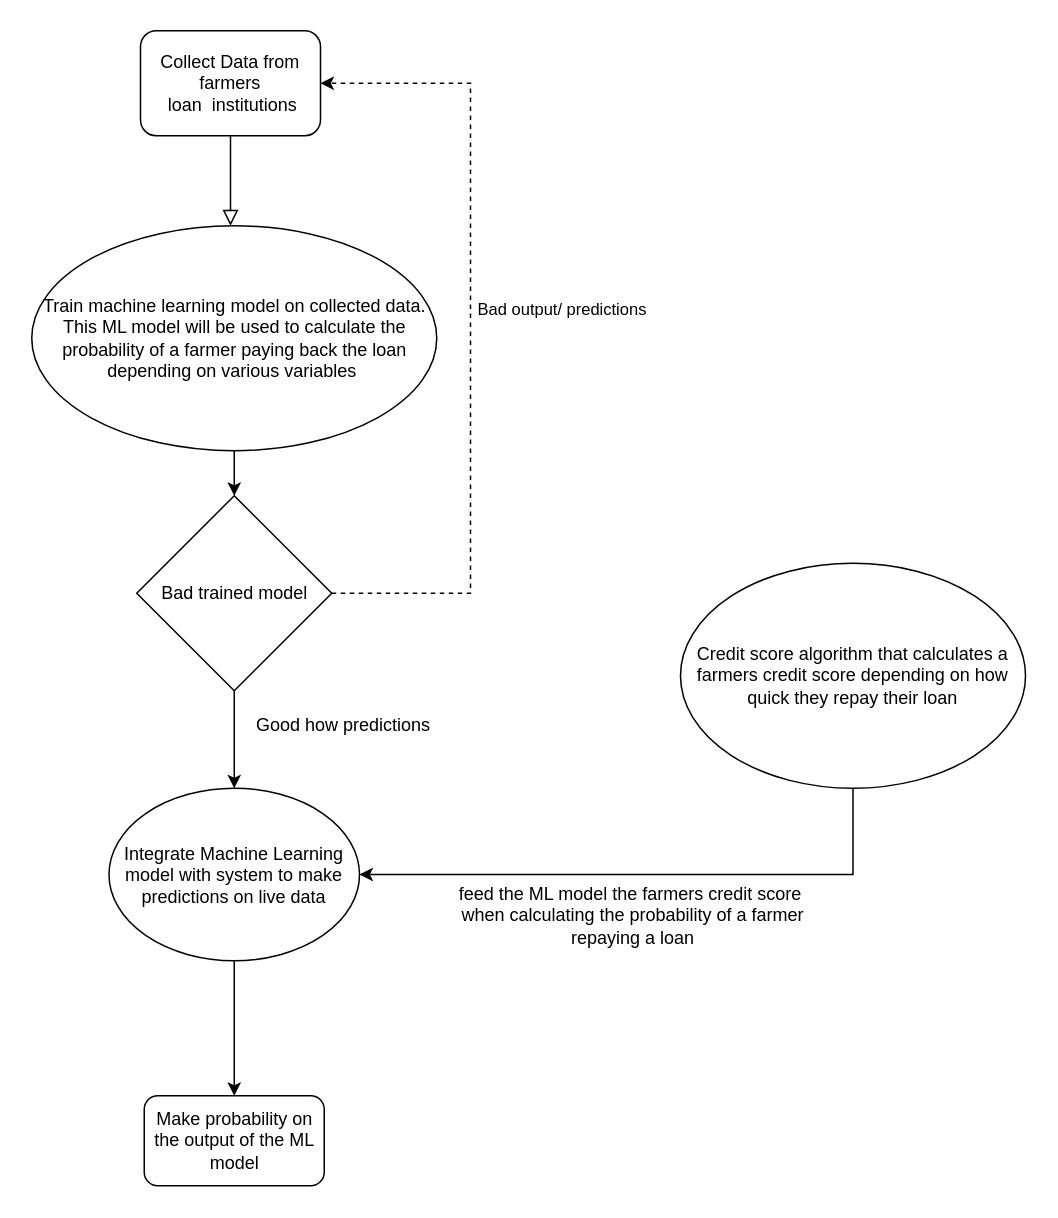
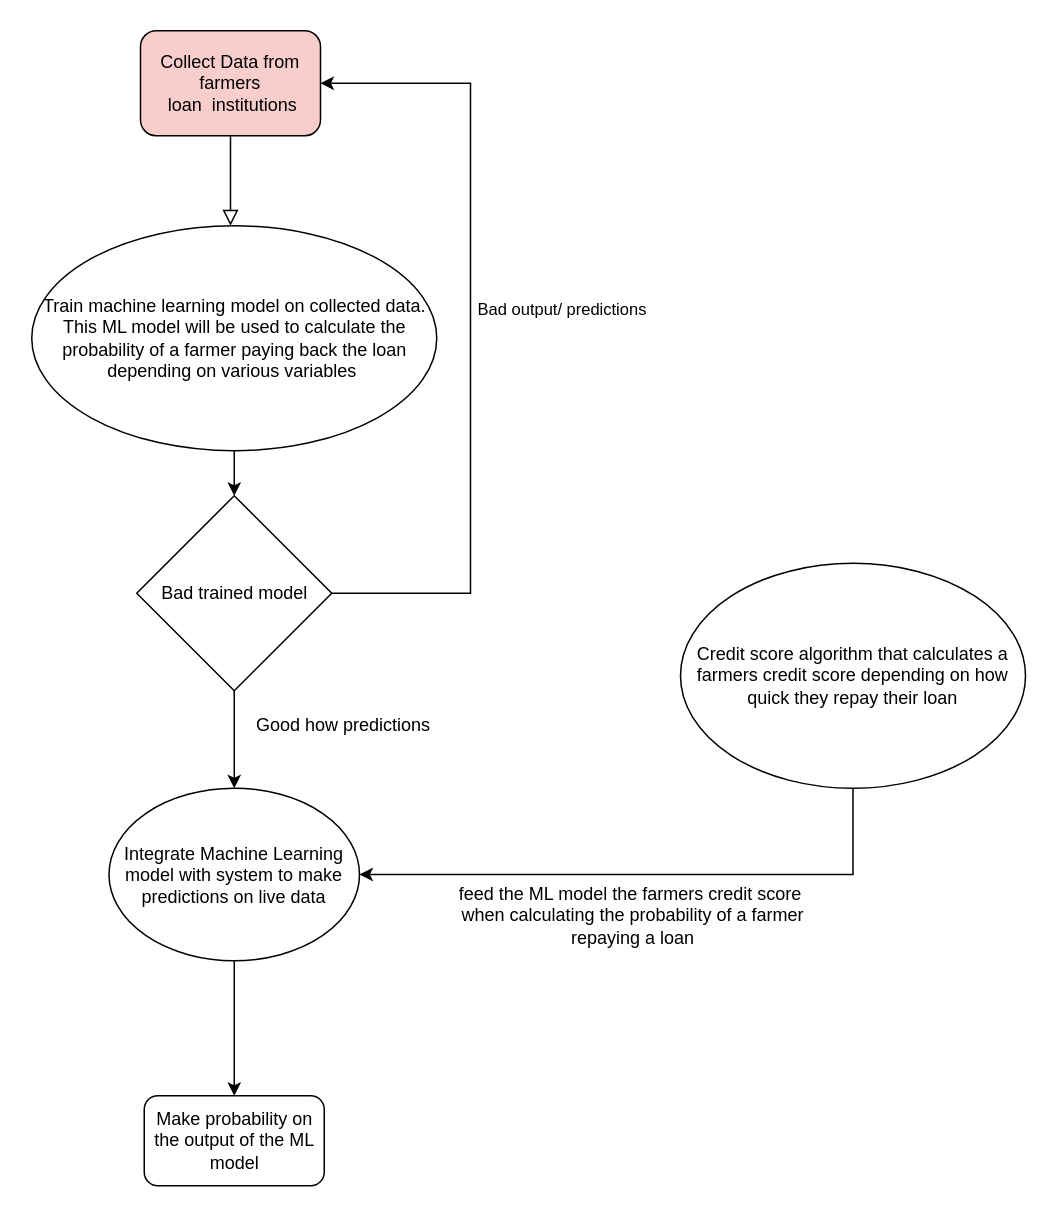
node "Collect Data from farmers loan institutions": fillcolor #ffffff -> #f8cecc
edge "Bad trained model" -> "Collect Data from farmers loan institutions": style dashed -> solid
